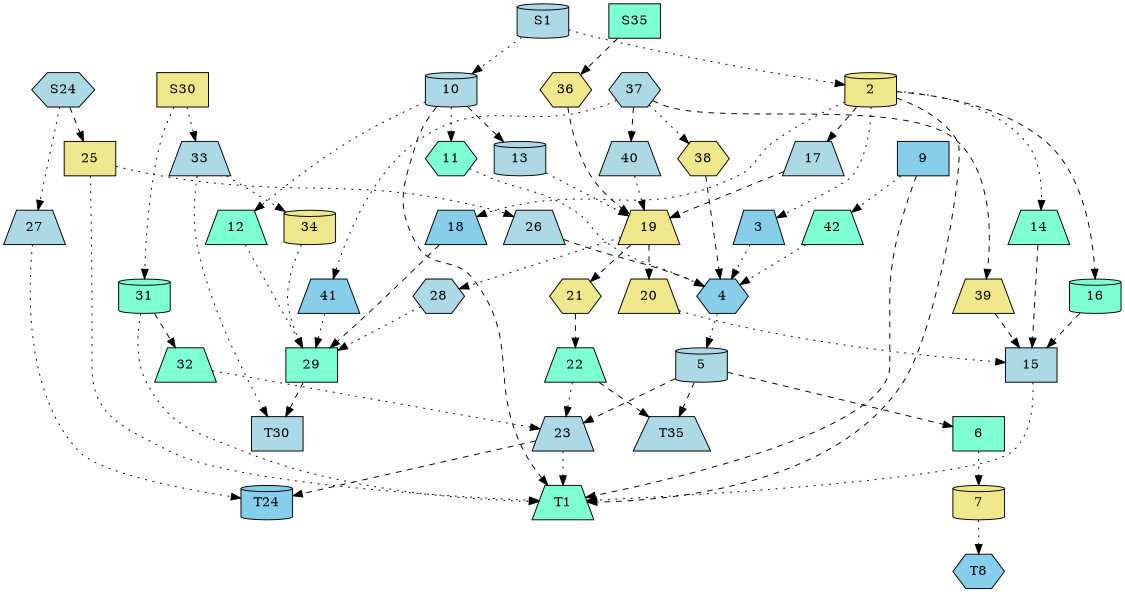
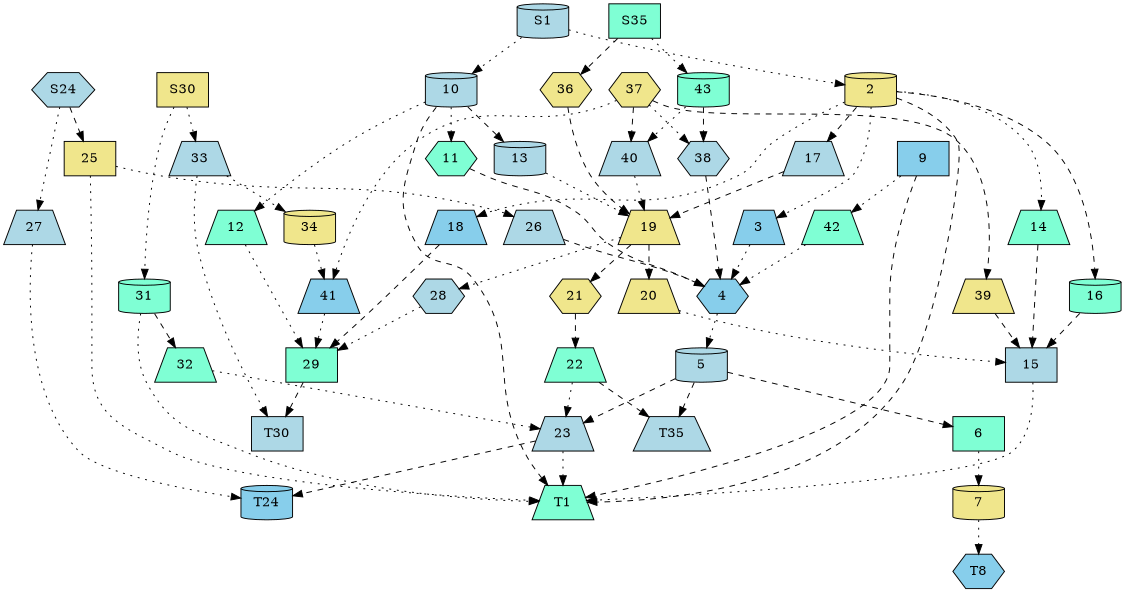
node "37": fillcolor lightblue -> khaki
node "43": added
node "38": fillcolor khaki -> lightblue
edge "11" -> "4": style dotted -> dashed
edge "34" -> "29": now "34" -> "41"
